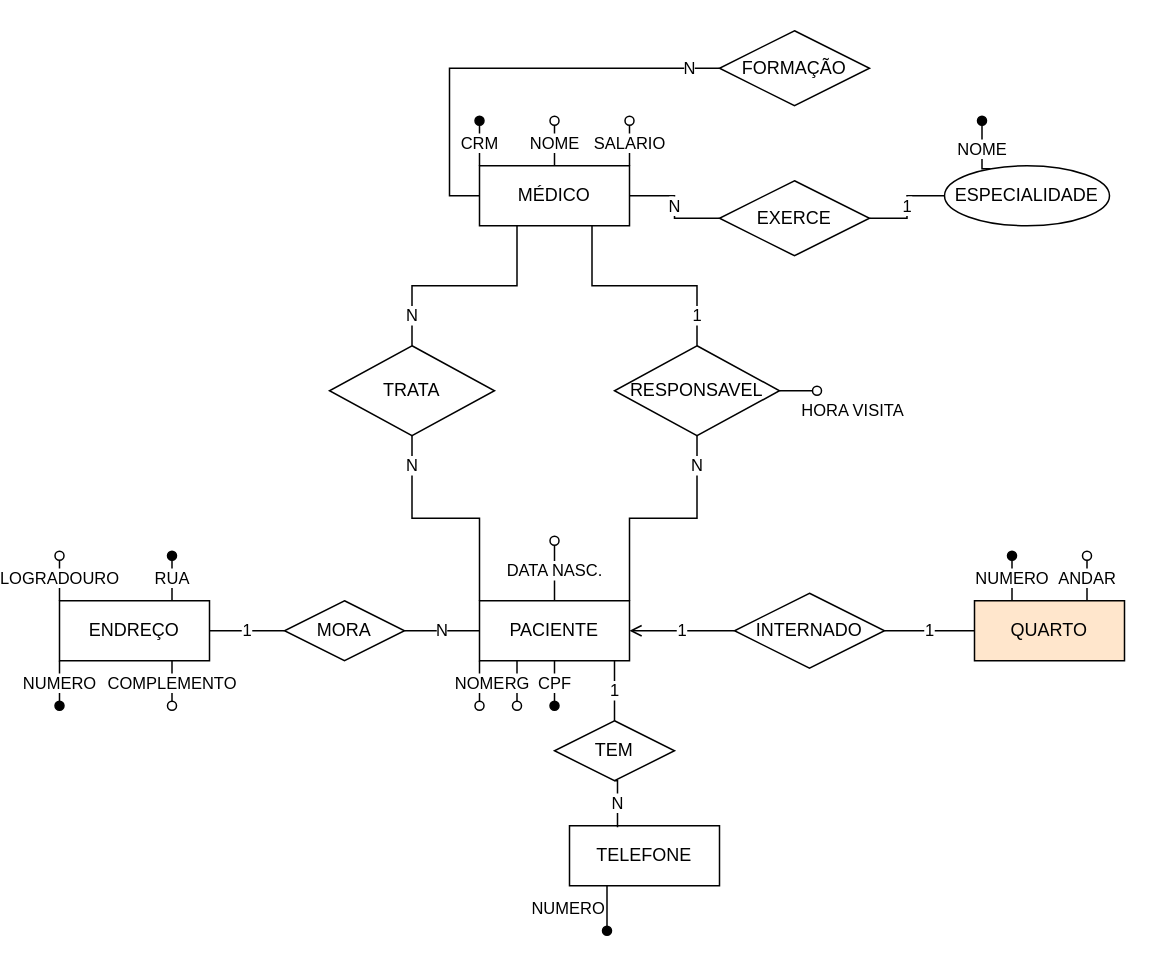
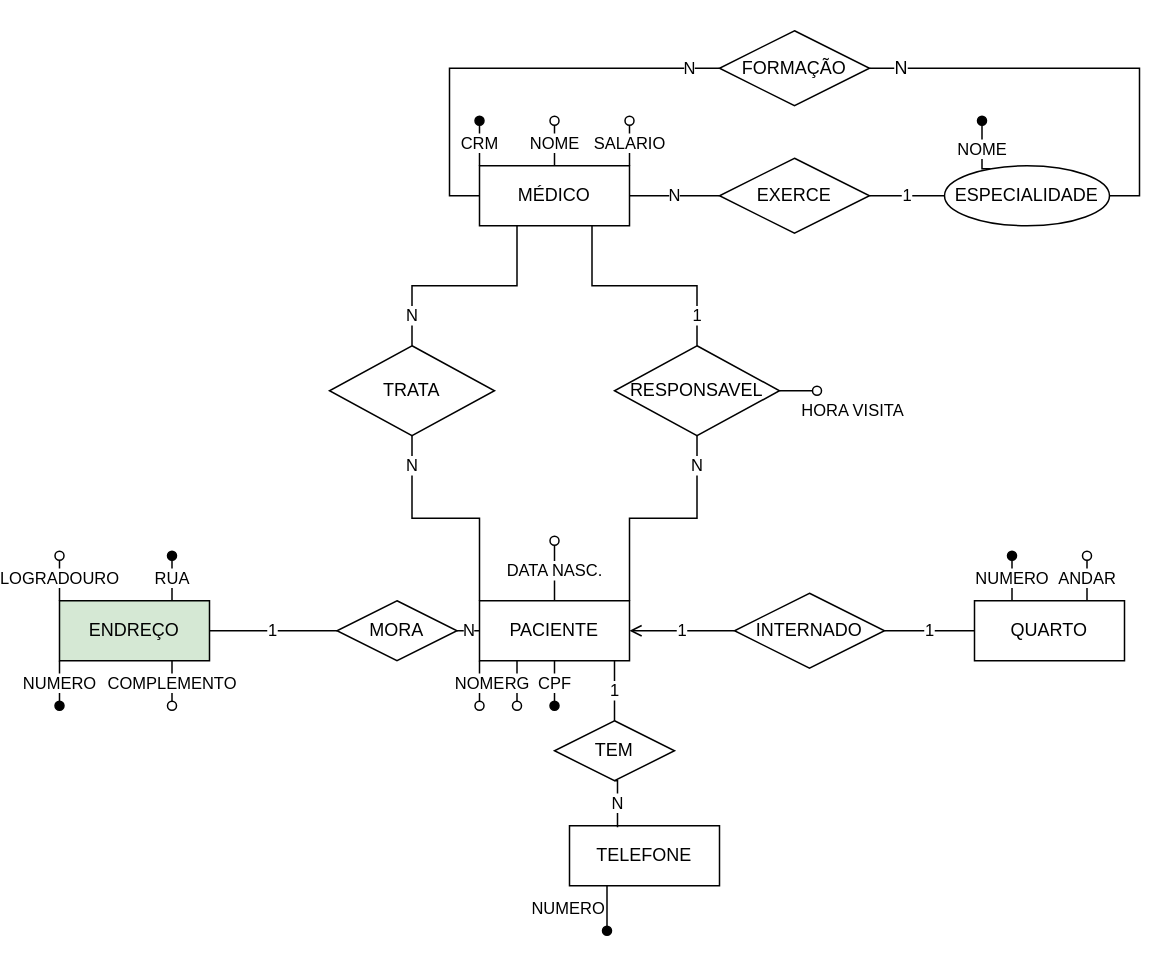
edge "FORMAÇÃO" -- "ESPECIALIDADE": added, label "N"
node "EXERCE": moved (794, 218) -> (794, 196)
node "ENDREÇO": fillcolor #ffffff -> #d5e8d4
node "MORA": moved (344, 631) -> (397, 631)
node "QUARTO": fillcolor #ffe6cc -> #ffffff
